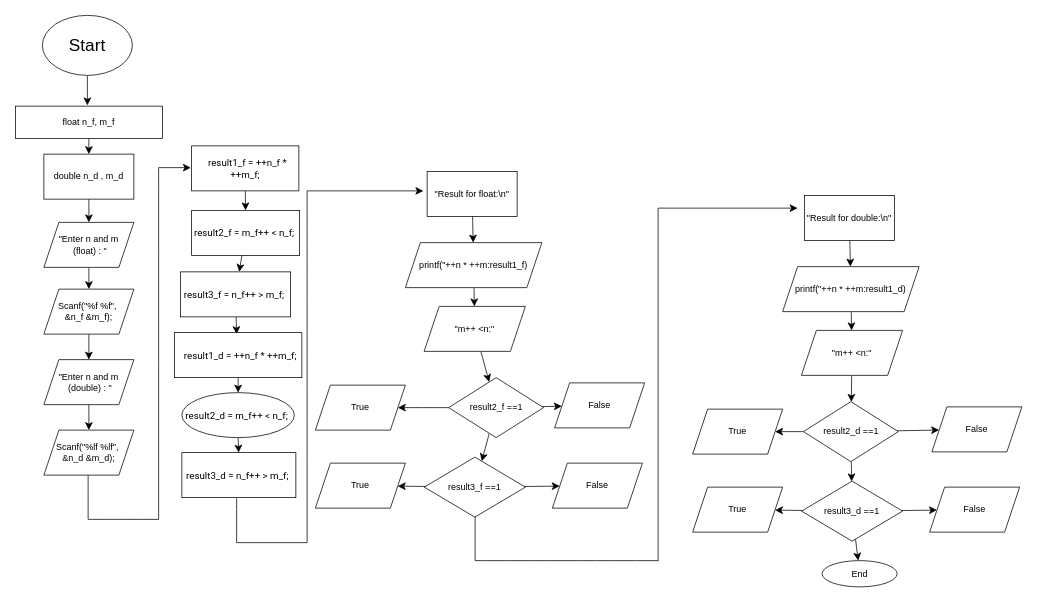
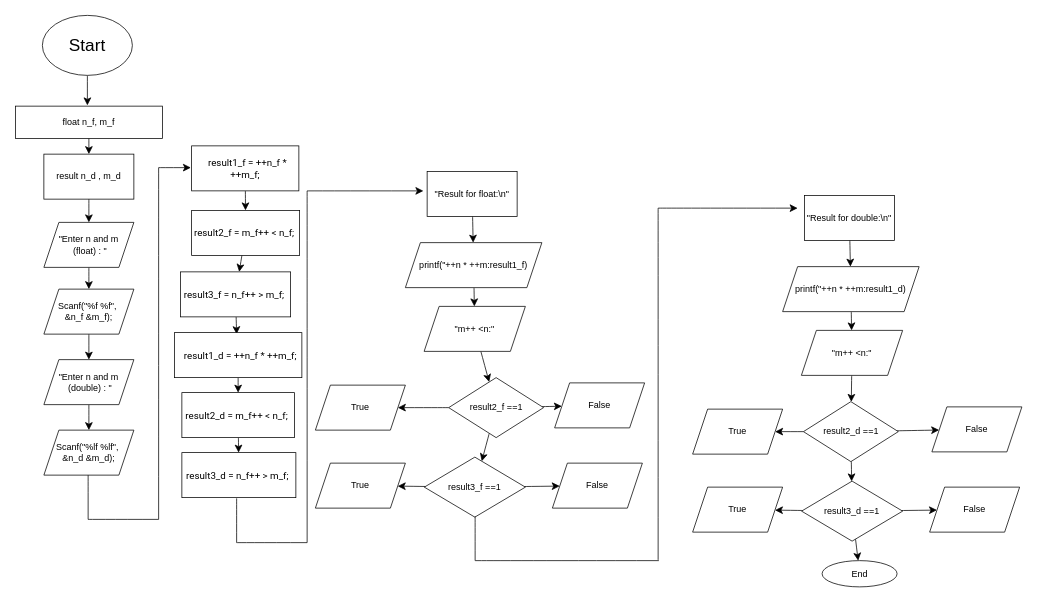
node "double n_d , m_d": label "double n_d , m_d" -> "result n_d , m_d"
node "result2_d = m_f++ < n_f;": shape ellipse -> rectangle
